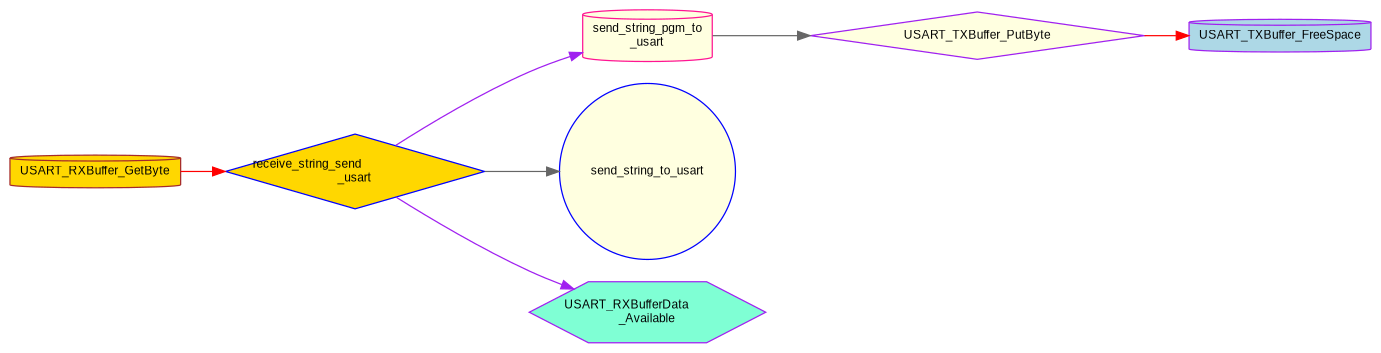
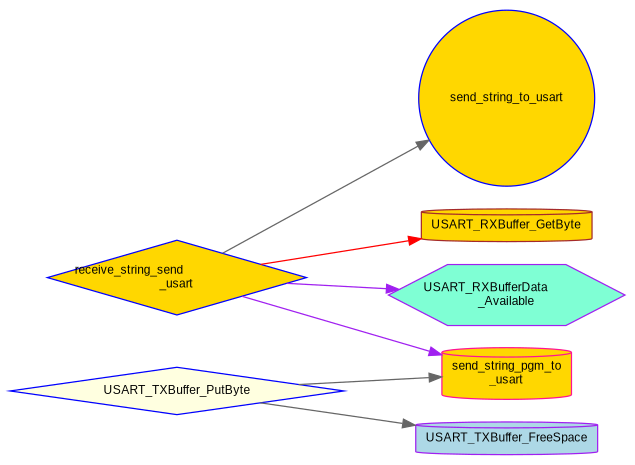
node "send_string_pgm_to _usart": fillcolor lightyellow -> gold
edge "send_string_pgm_to _usart" -> "USART_TXBuffer_PutByte": reversed
node "USART_TXBuffer_PutByte": color purple -> blue
edge "USART_TXBuffer_PutByte" -> "USART_TXBuffer_FreeSpace": color red -> gray40
edge "USART_RXBuffer_GetByte" -> "receive_string_send _usart": reversed
node "send_string_to_usart": fillcolor lightyellow -> gold
